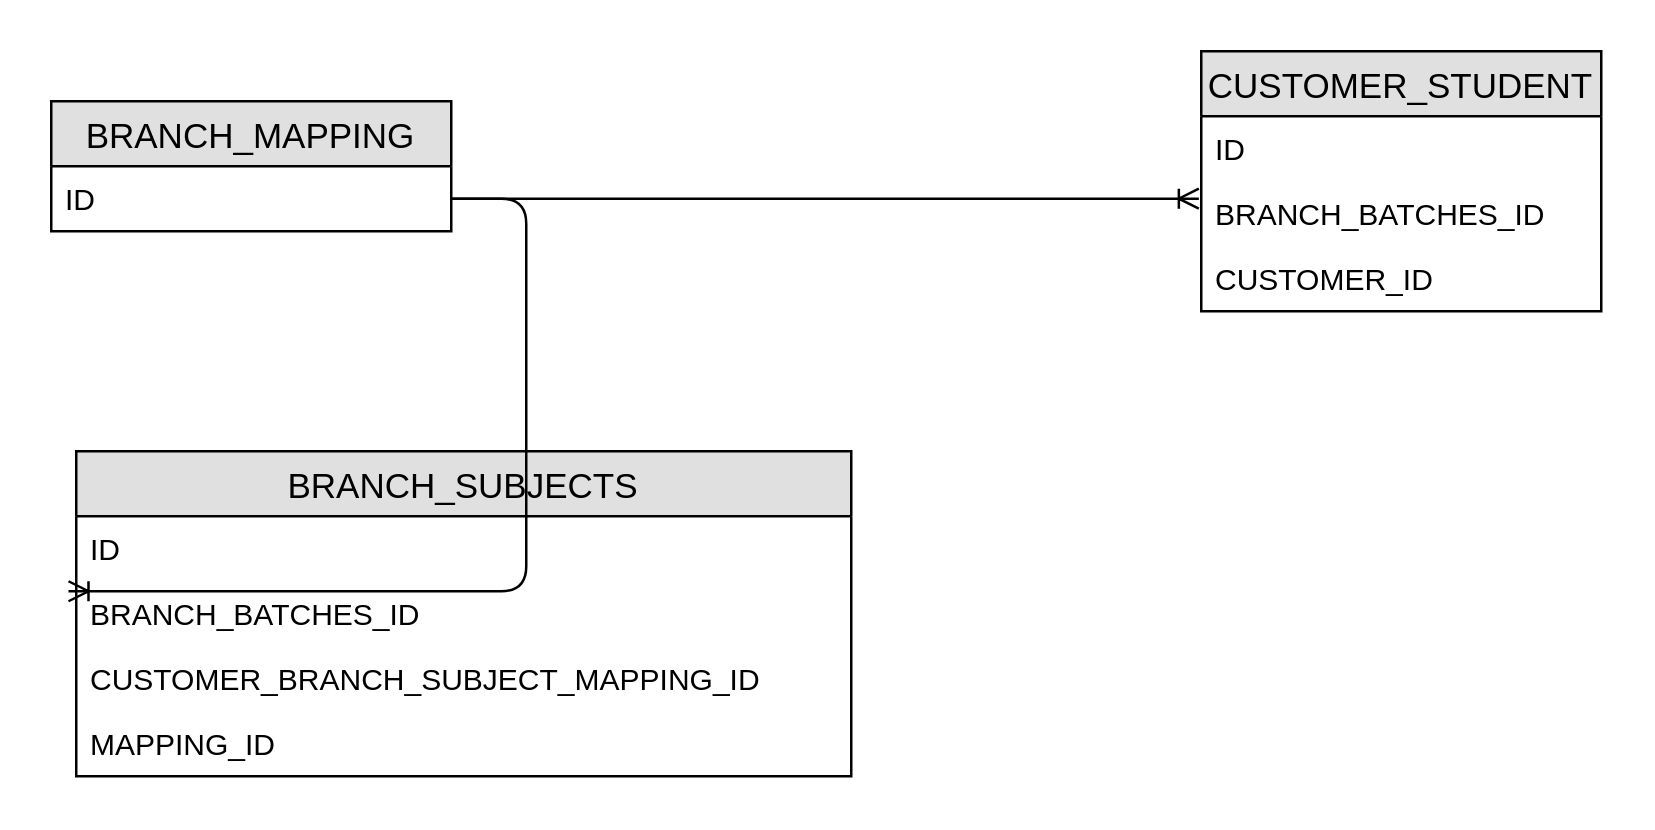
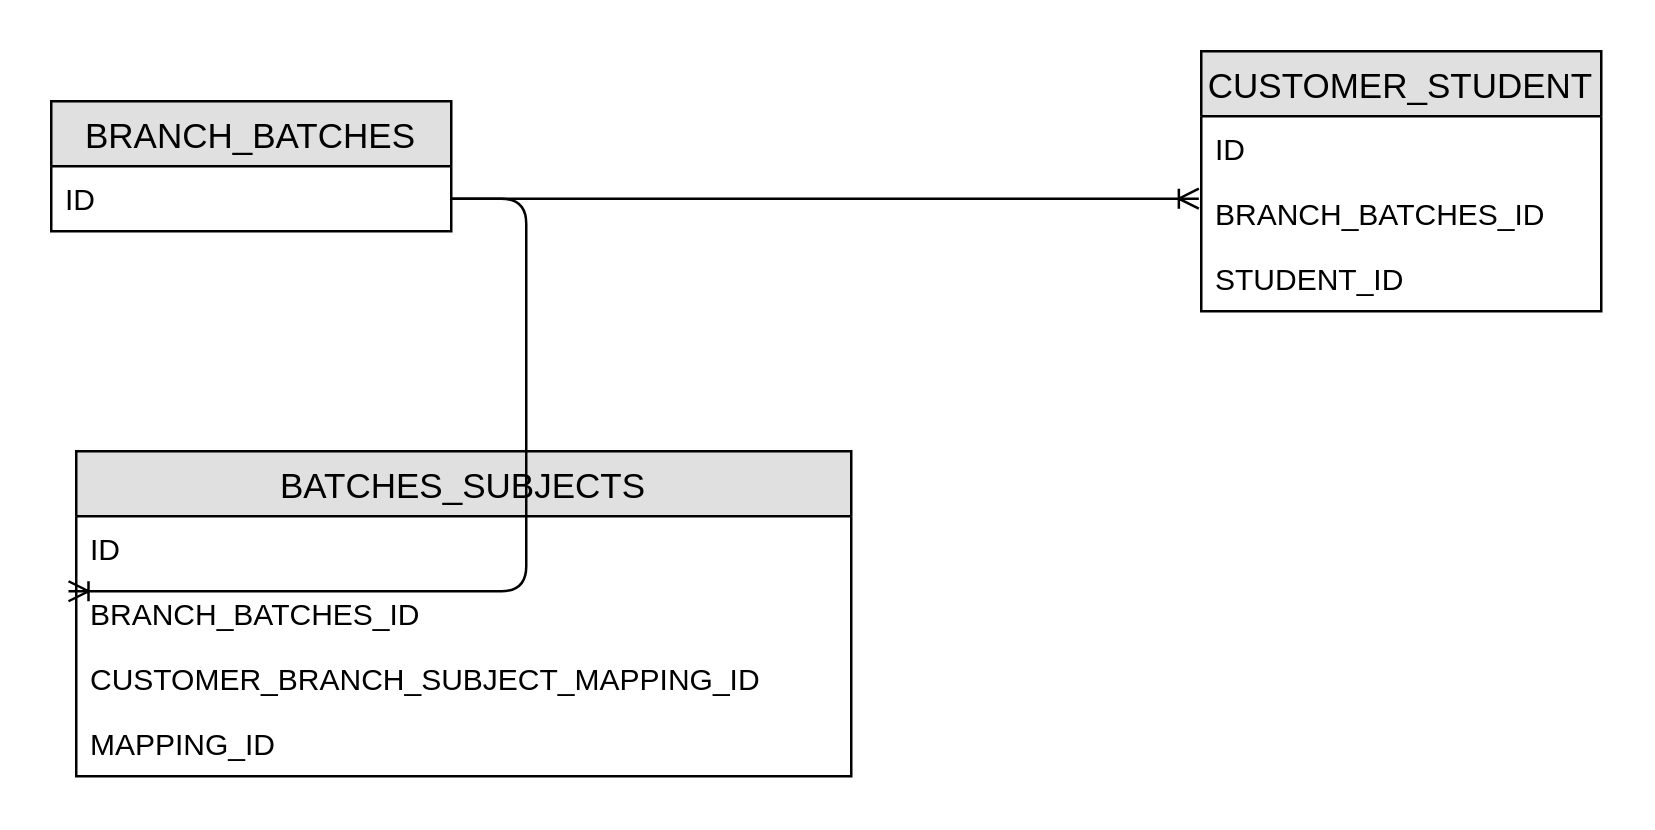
node "BRANCH_MAPPING": label "BRANCH_MAPPING" -> "BRANCH_BATCHES"
node "CUSTOMER_ID": label "CUSTOMER_ID" -> "STUDENT_ID"
node "BRANCH_SUBJECTS": label "BRANCH_SUBJECTS" -> "BATCHES_SUBJECTS"
